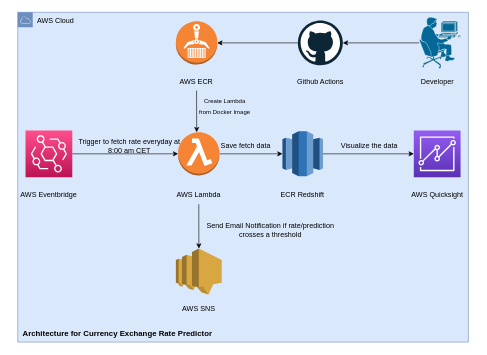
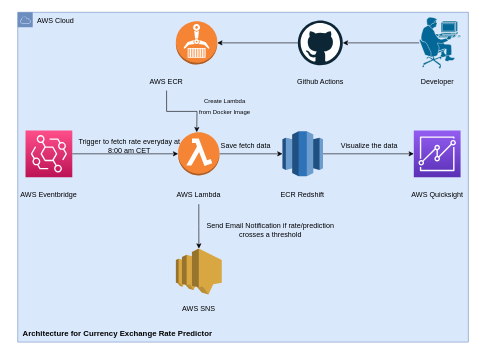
node "AWS ECR": moved (196, 82) -> (166, 82)
